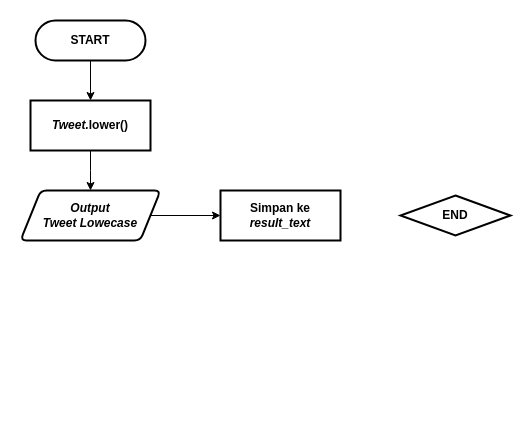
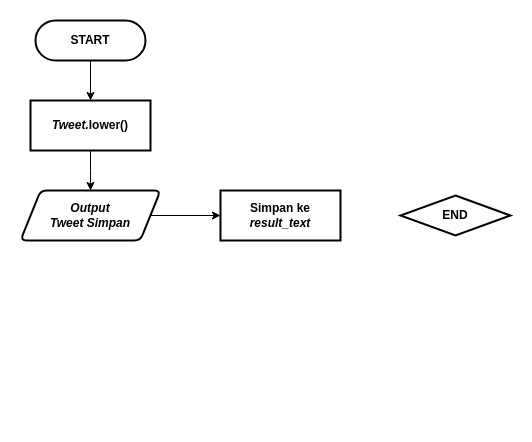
node "Output Tweet Lowecase": label "Output Tweet Lowecase" -> "Output Tweet Simpan"
